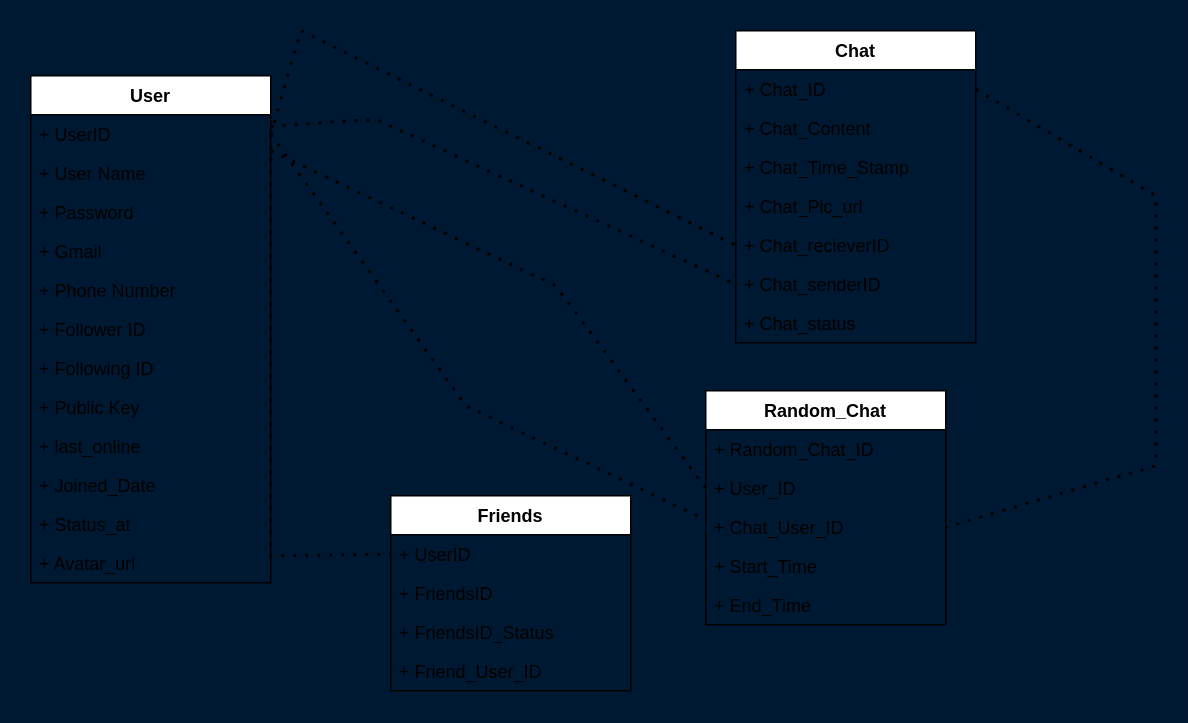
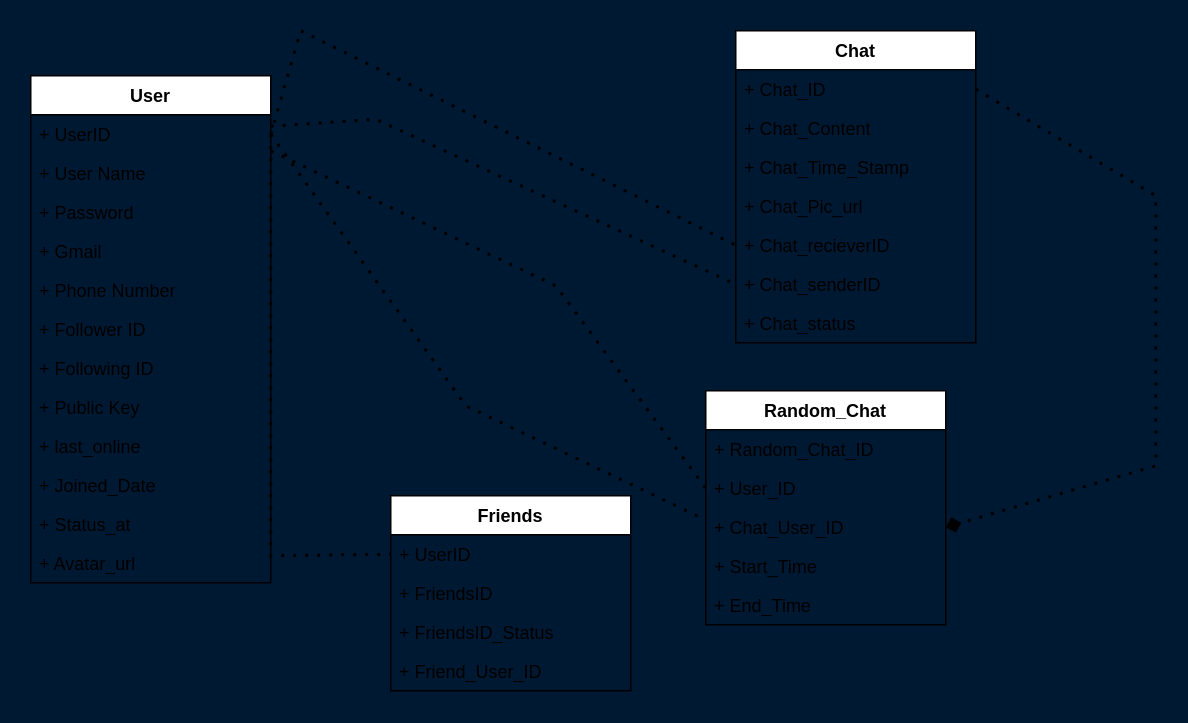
edge "+ Chat_ID" -- "+ Chat_User_ID": arrowhead none -> diamond
